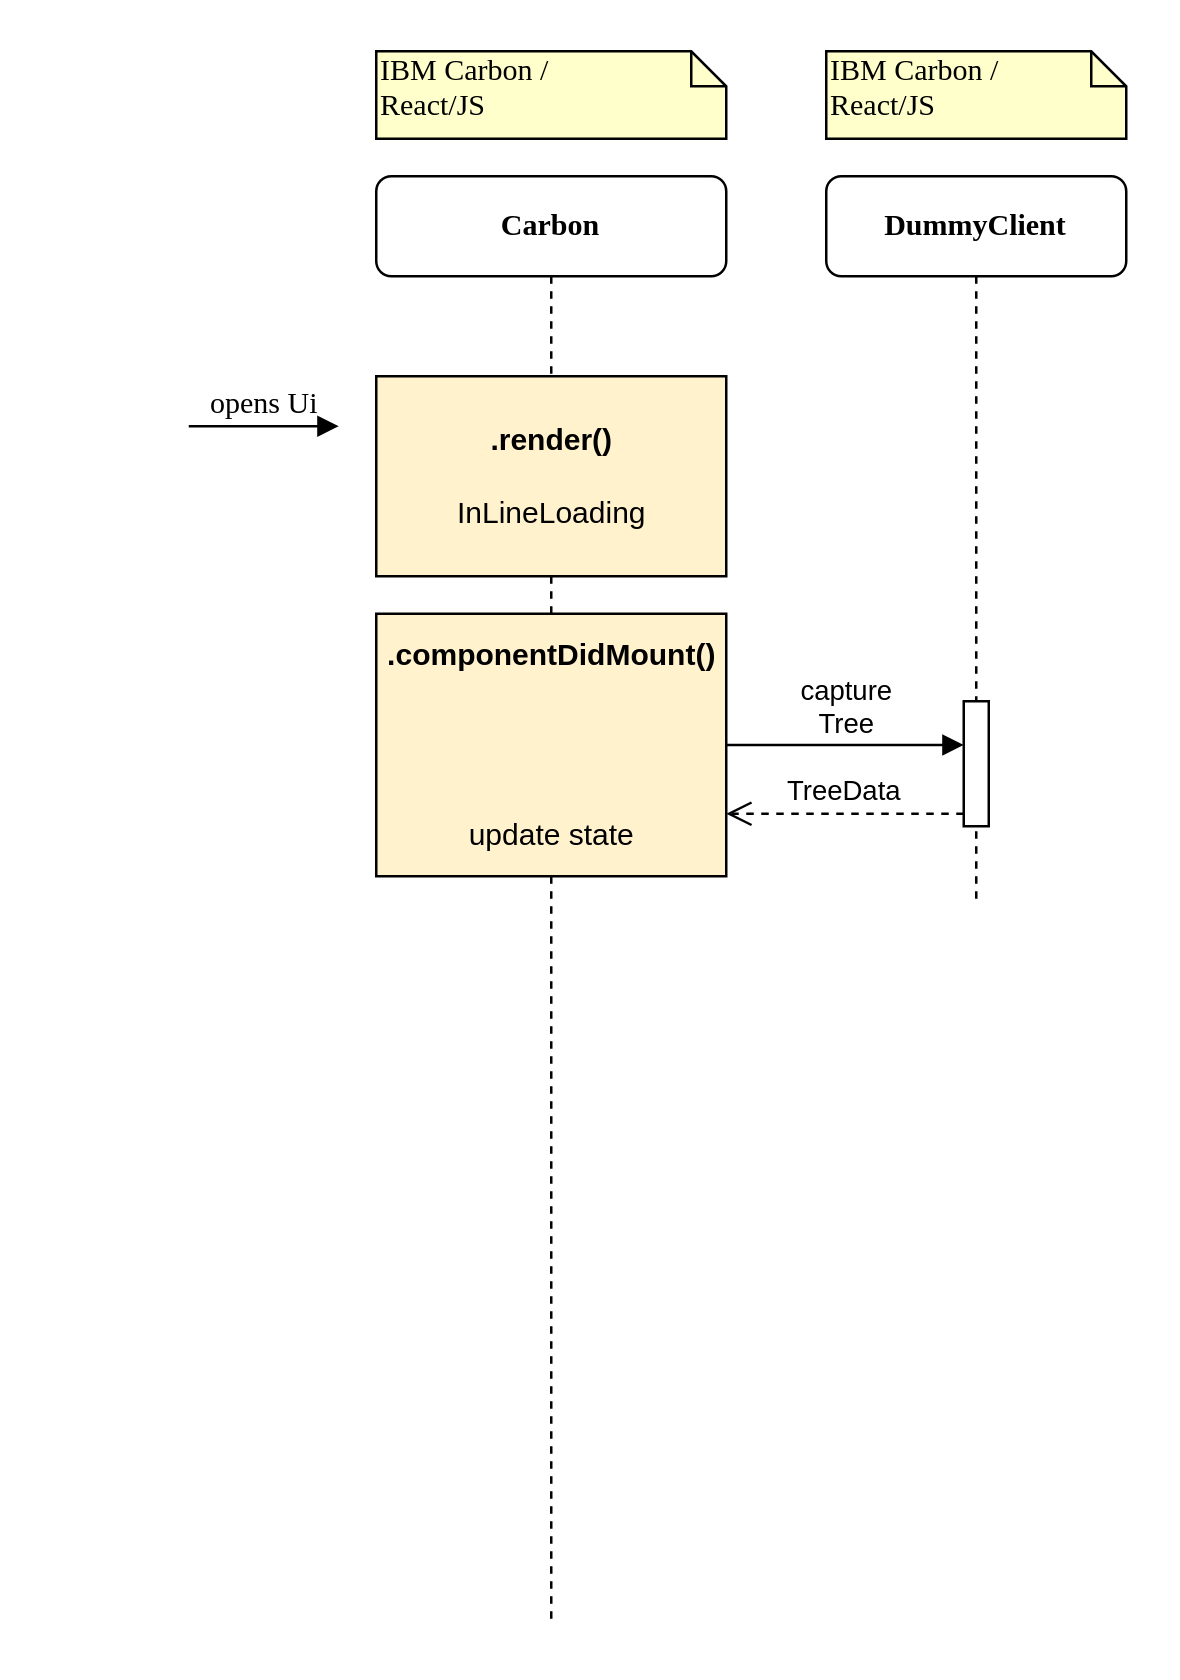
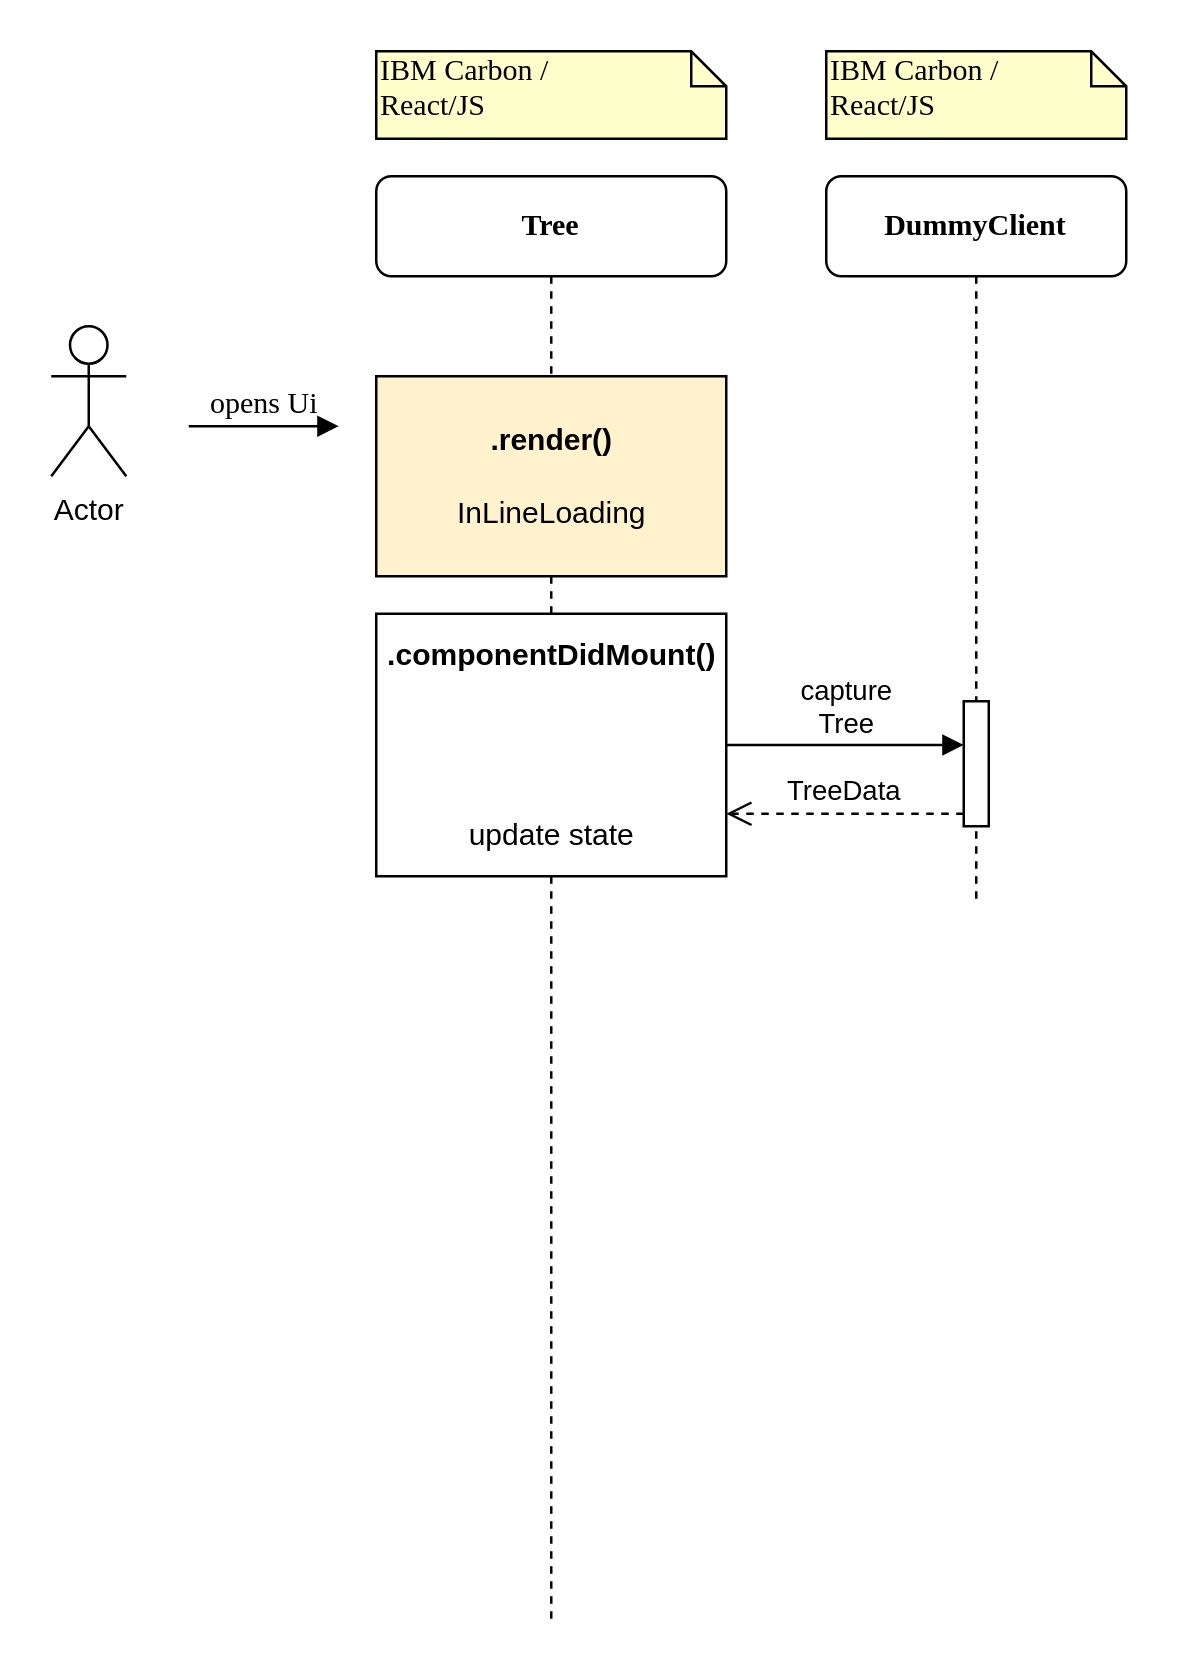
node "Carbon": label "Carbon" -> "Tree"
node "Actor": added
node ".componentDidMount() update state": fillcolor #fff2cc -> #ffffff
